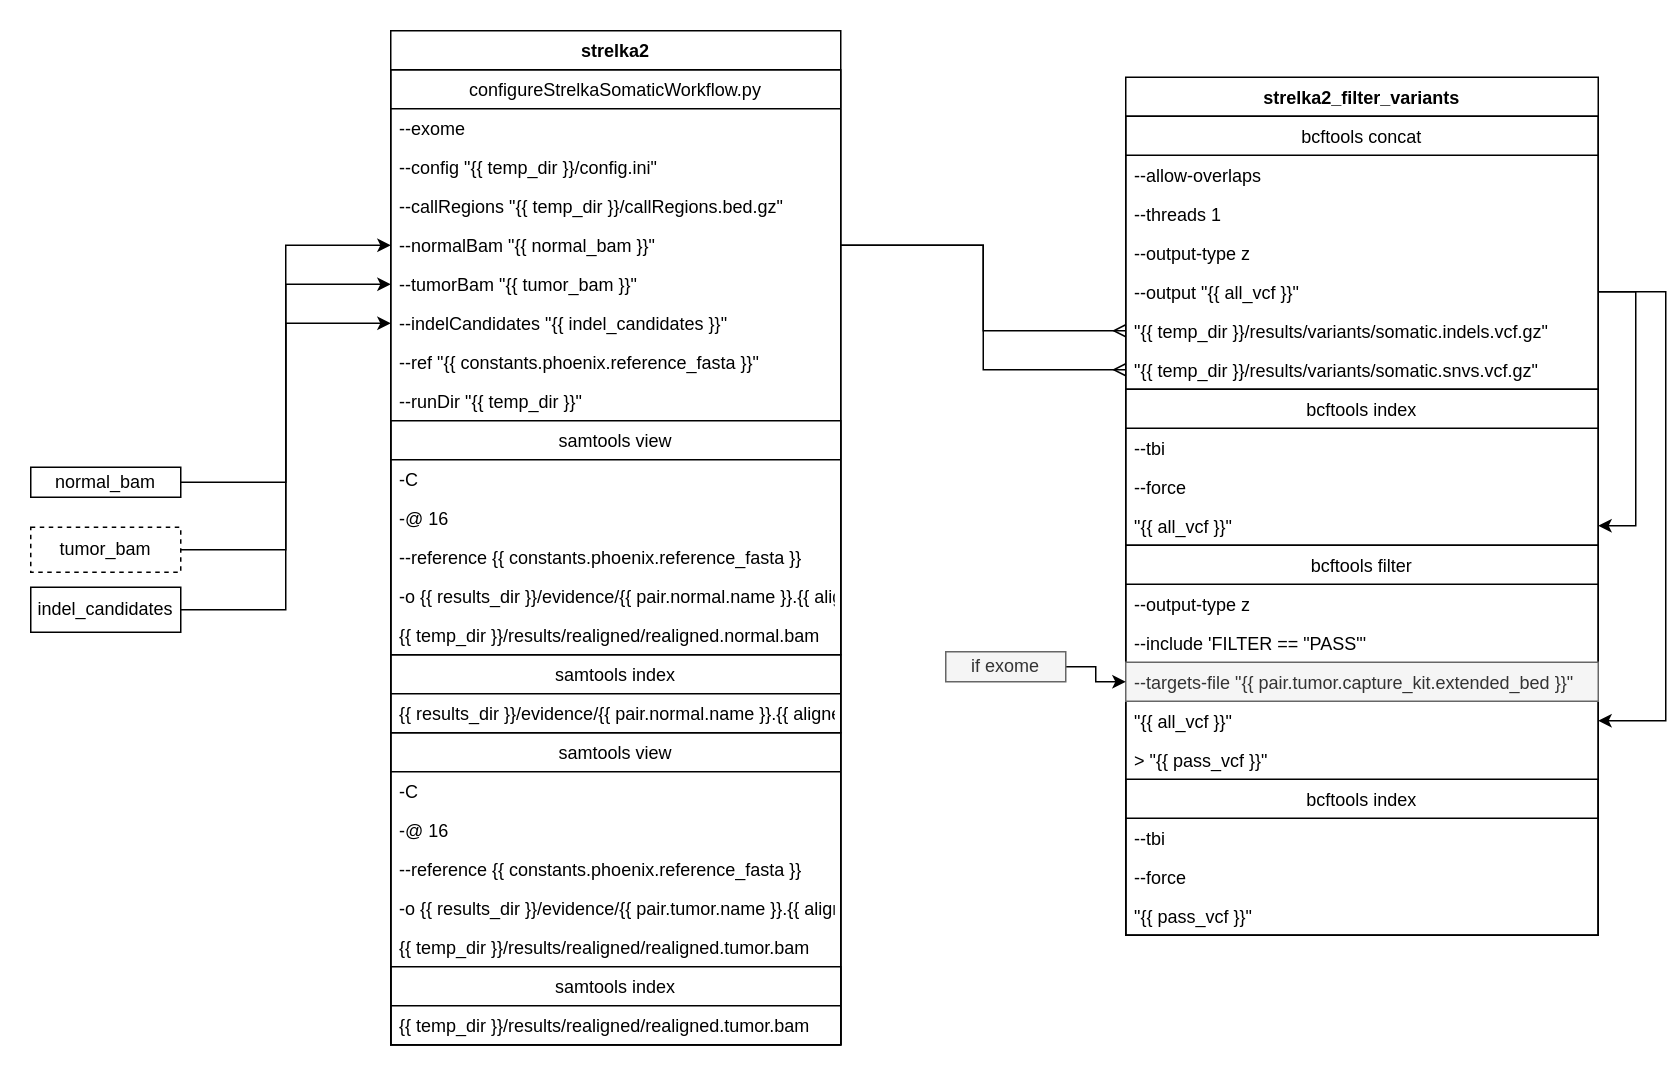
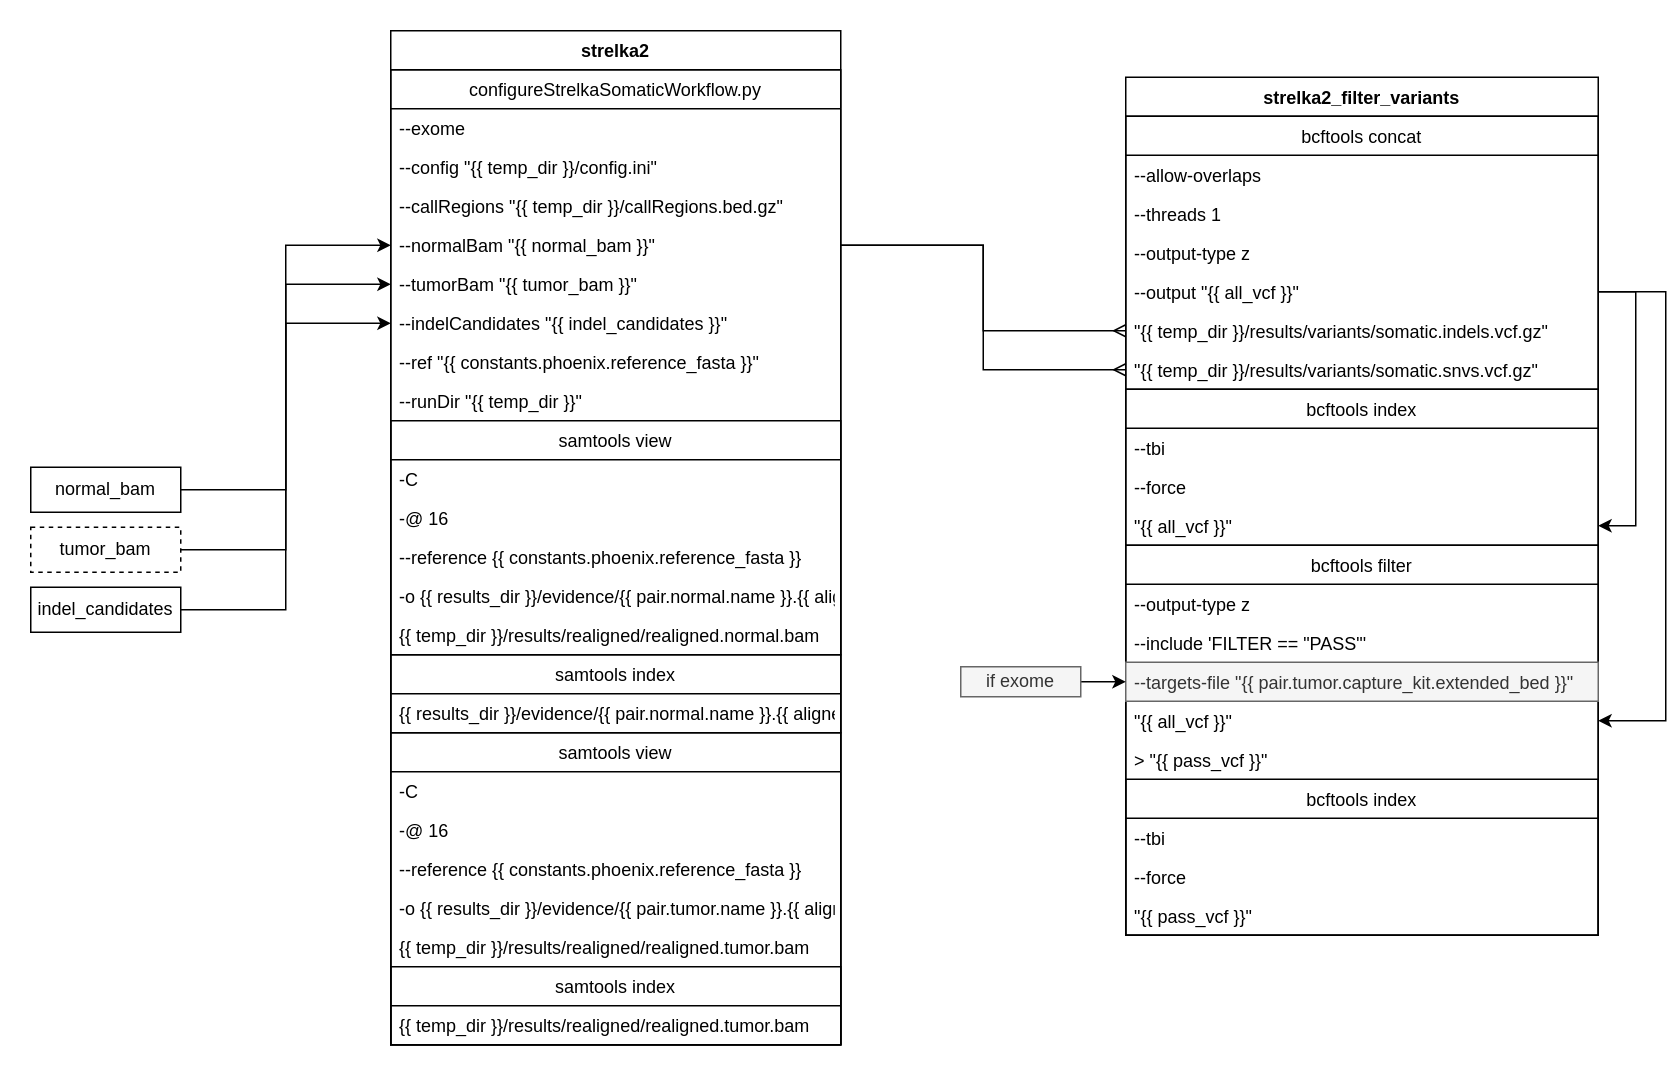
node "normal_bam": size 150x30 -> 150x45
node "if exome": moved (1006, 667) -> (1021, 682)
